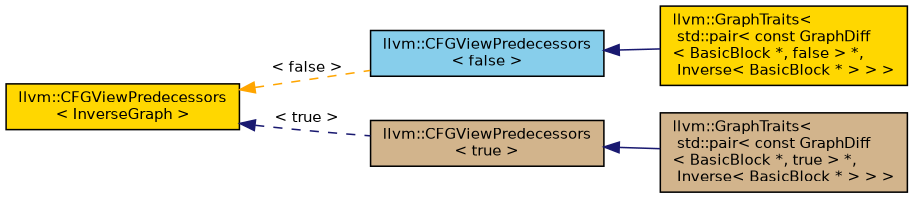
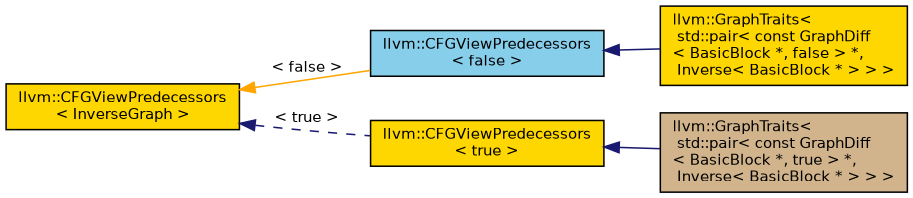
edge "llvm::CFGViewPredecessors < false >" -> "llvm::CFGViewPredecessors < InverseGraph >": style dashed -> solid
node "llvm::CFGViewPredecessors < true >": fillcolor tan -> gold
